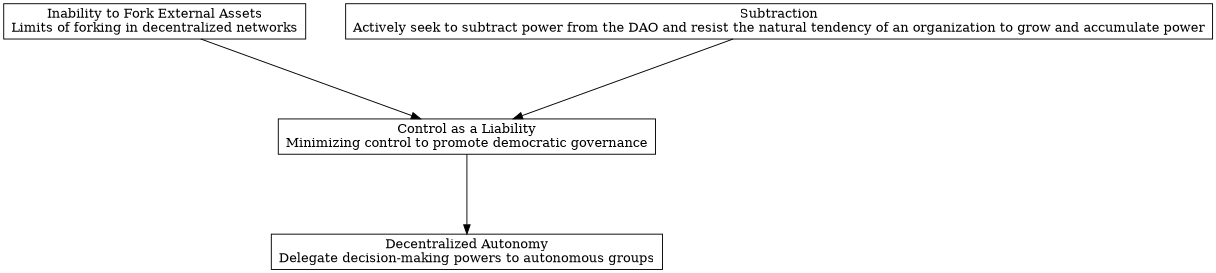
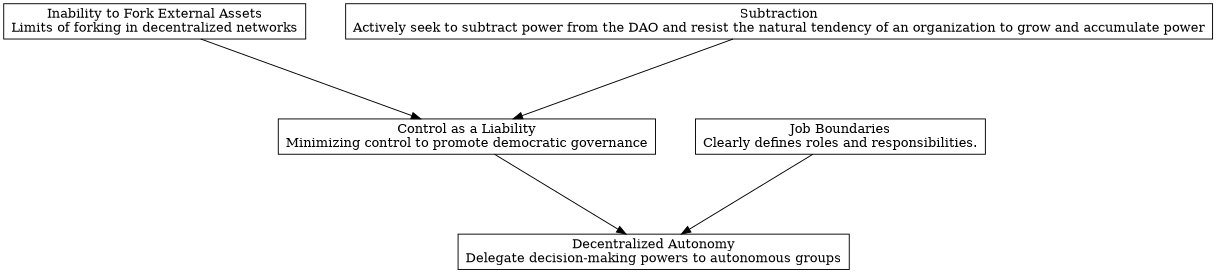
node "Job Boundaries Clearly defines roles and responsibilities.": added
